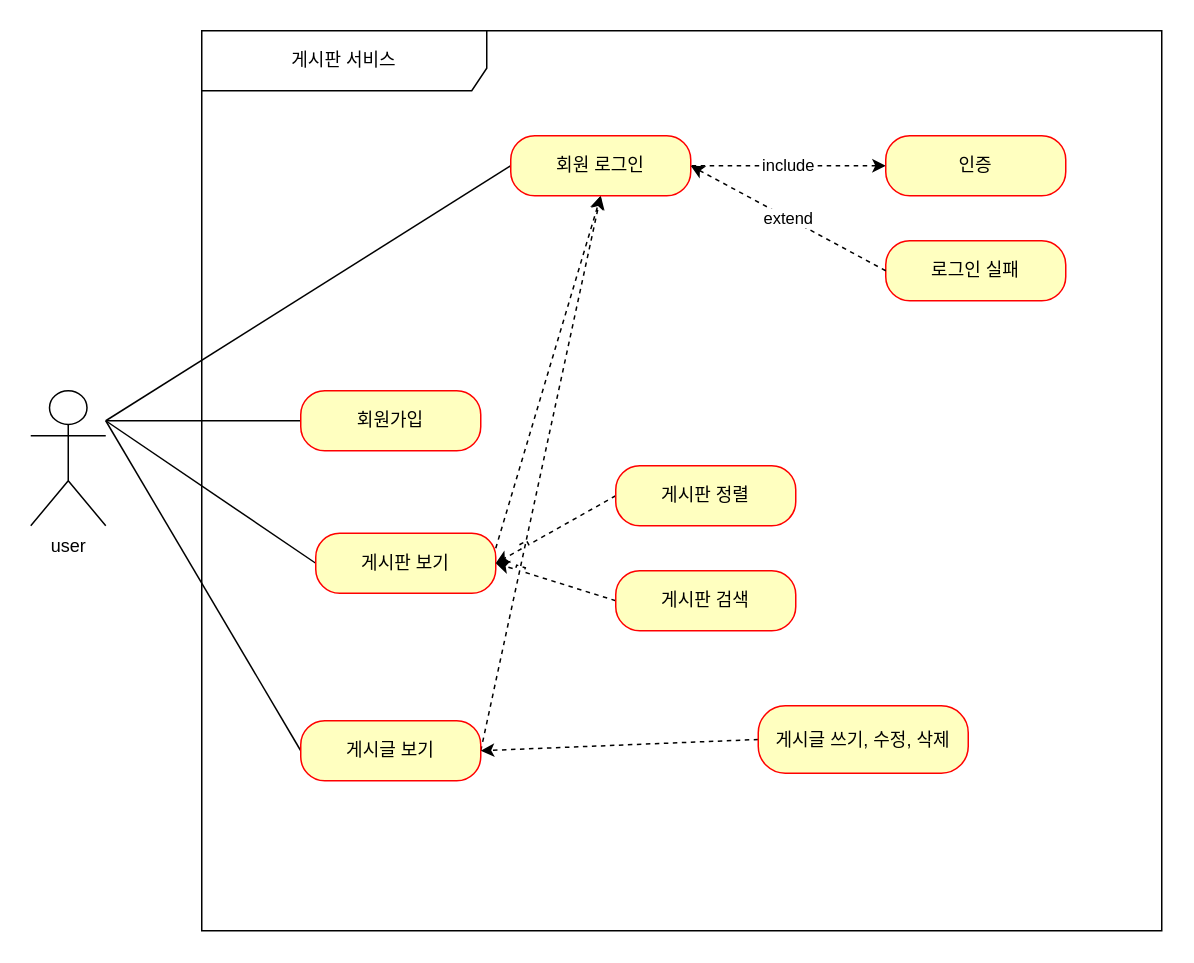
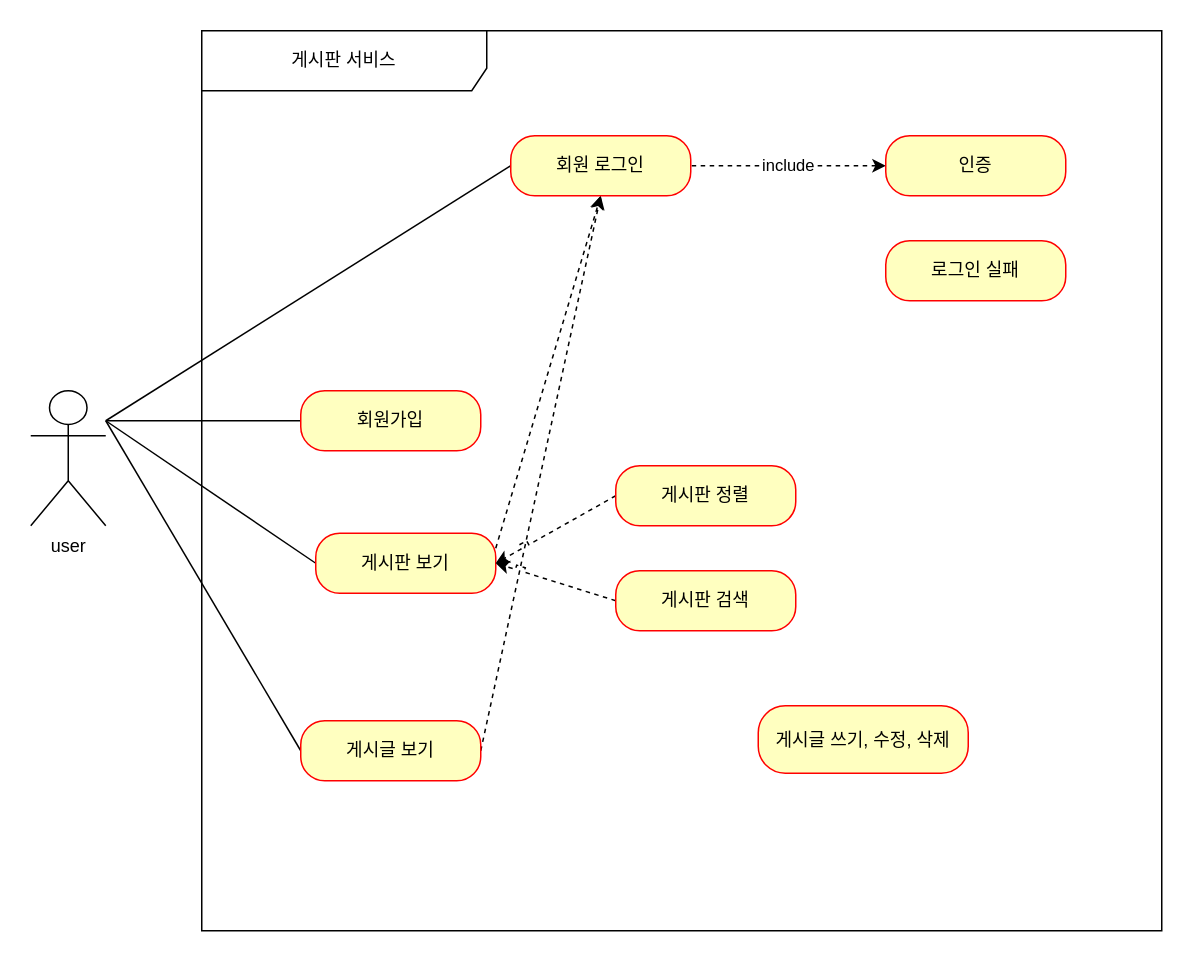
edge "로그인 실패" -> "회원 로그인": removed, label "extend"
edge "게시글 쓰기, 수정, 삭제" -> "게시글 보기": removed
